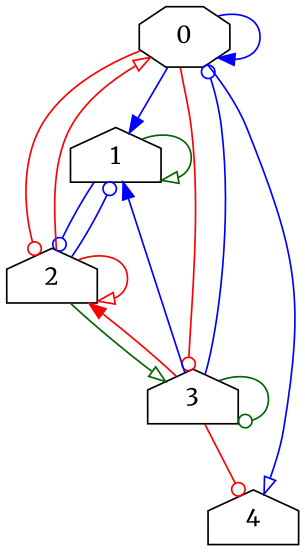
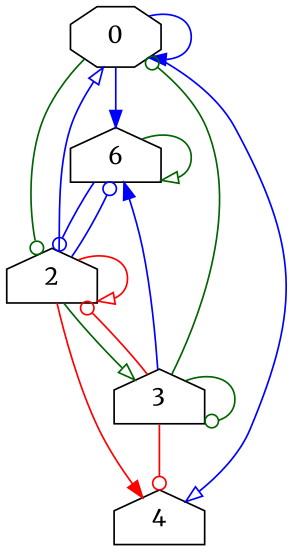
edge "0" -> "2": color red -> darkgreen
edge "2" -> "0": color red -> blue
node "1": label "1" -> "6"
edge "0" -> "3": removed
edge "3" -> "0": color blue -> darkgreen
edge "3" -> "2": arrowhead normal -> odot
edge "2" -> "4": added
